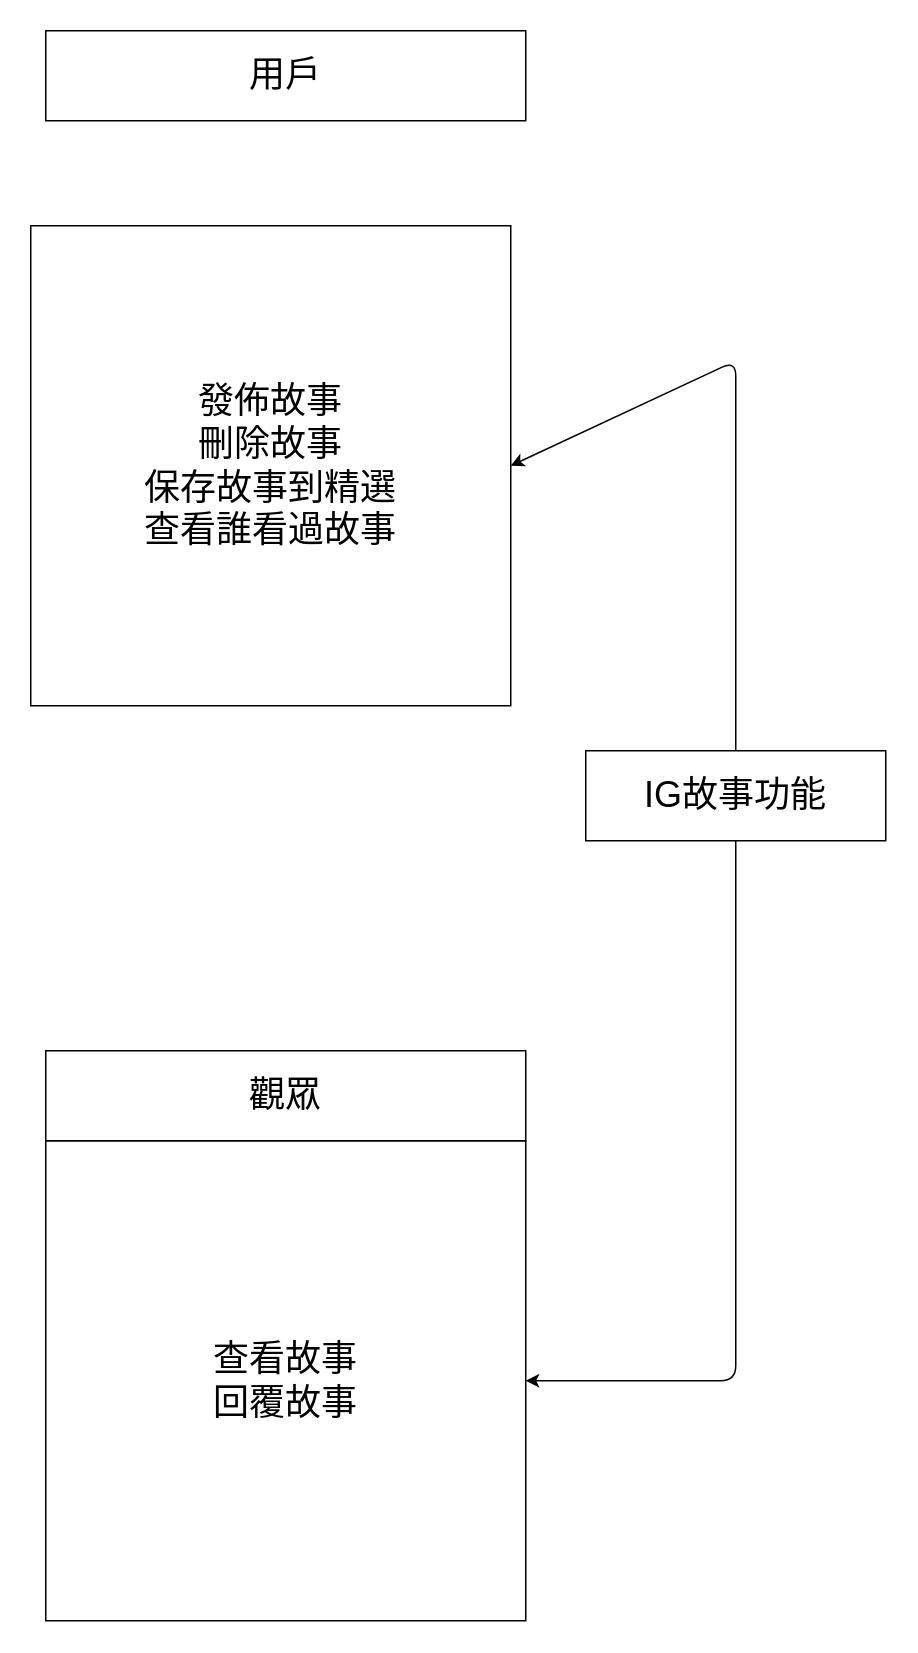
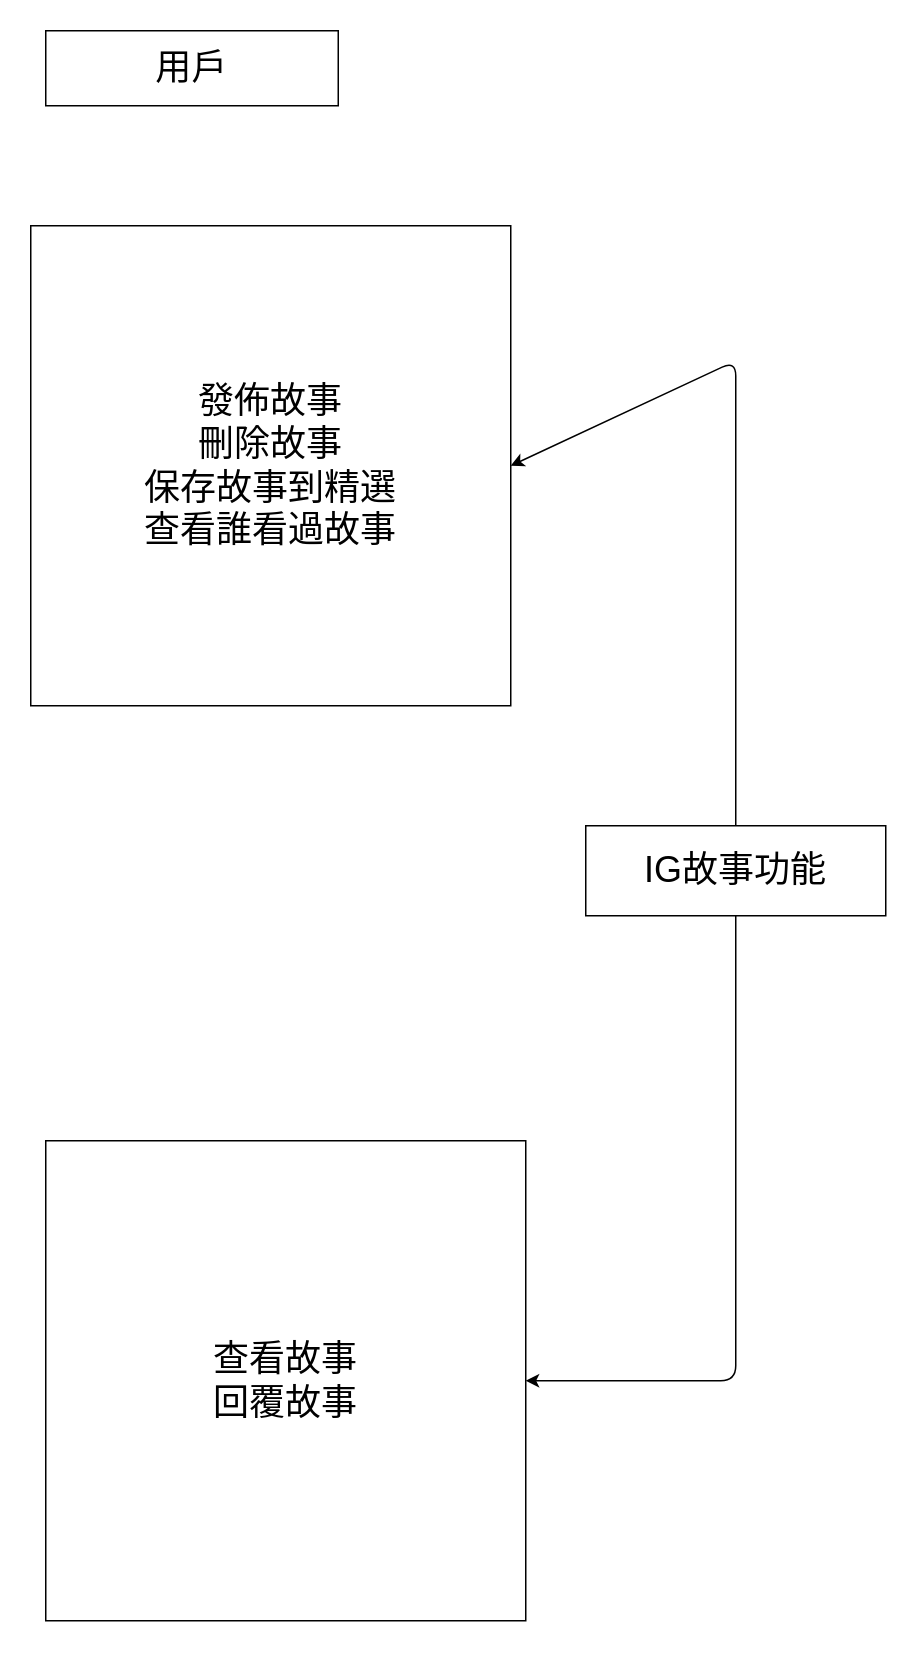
node "用戶": size 480x90 -> 293x75
node "IG故事功能": moved (736, 796) -> (736, 871)
node "觀眾": removed
